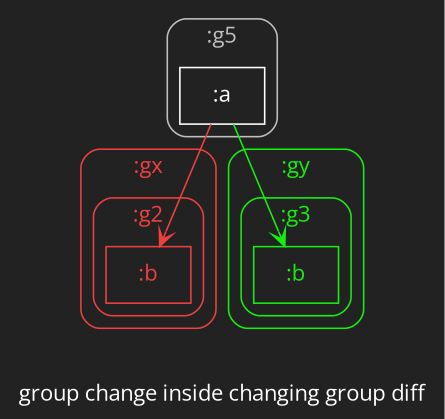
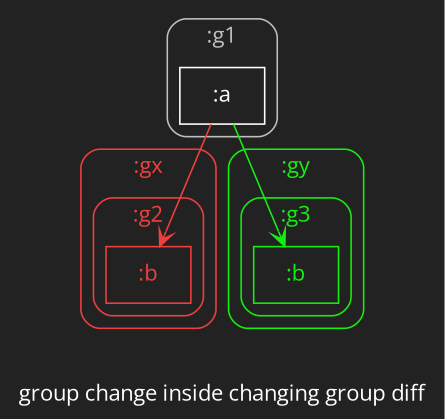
cluster ":g5": label ":g5" -> ":g1"
